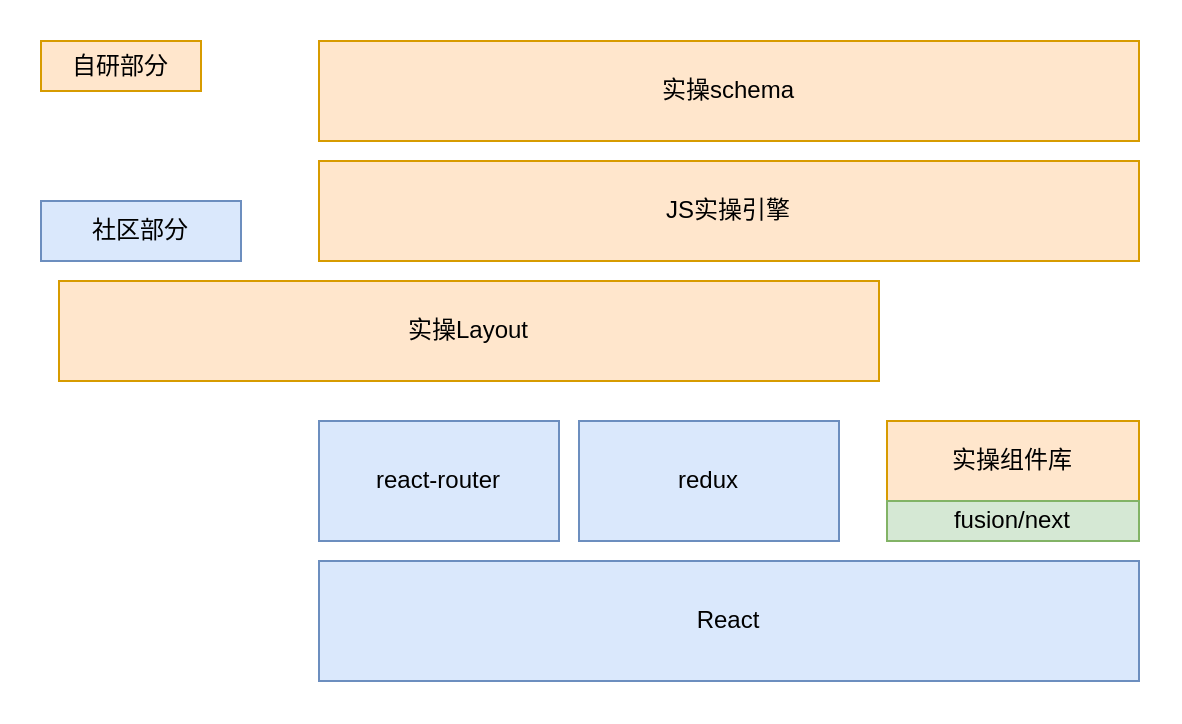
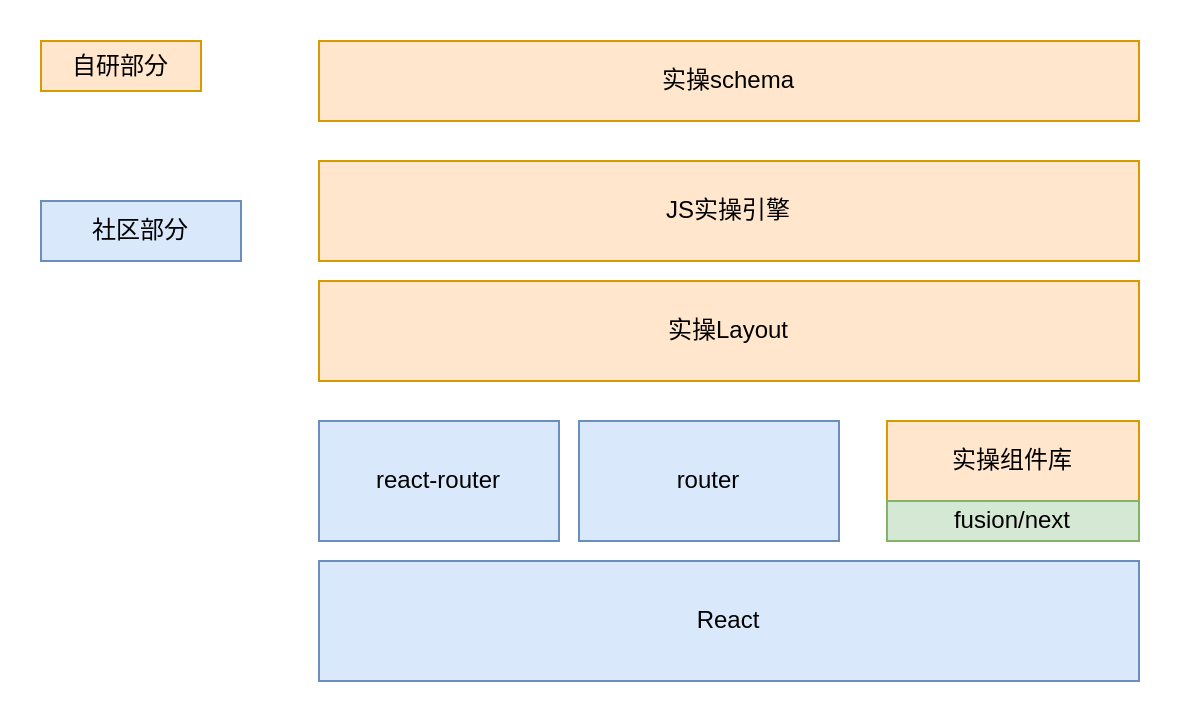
node "实操schema": size 820x100 -> 820x80
node "实操Layout": moved (469, 331) -> (729, 331)
node "redux": label "redux" -> "router"
